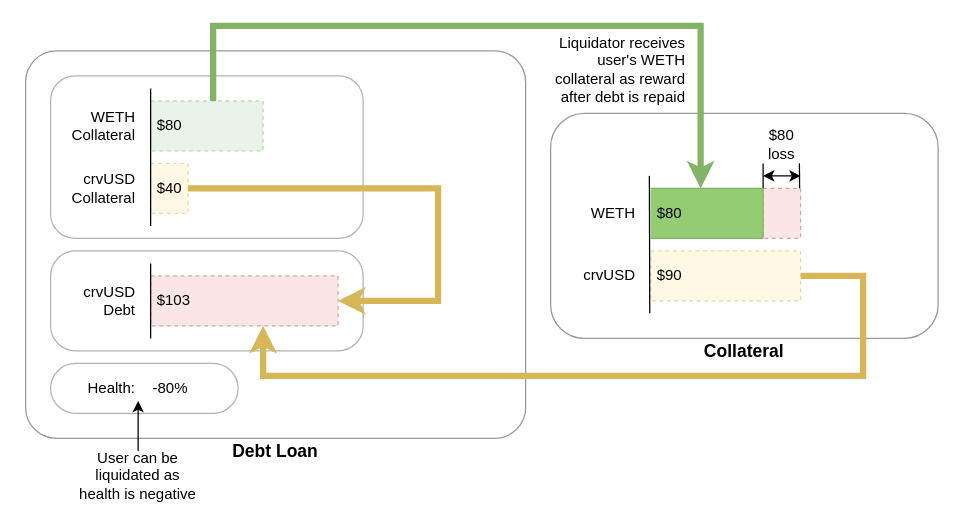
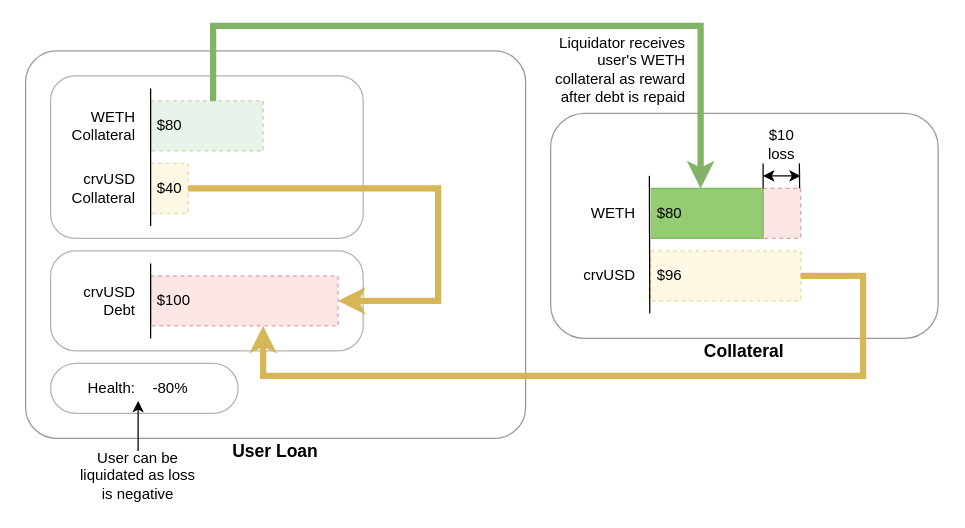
node "$80 loss": label "$80 loss" -> "$10 loss"
node "$90": label "$90" -> "$96"
node "$103": label "$103" -> "$100"
node "Debt Loan": label "Debt Loan" -> "User Loan"
node "User can be liquidated as health is negative": label "User can be liquidated as health is negative" -> "User can be liquidated as loss is negative"
